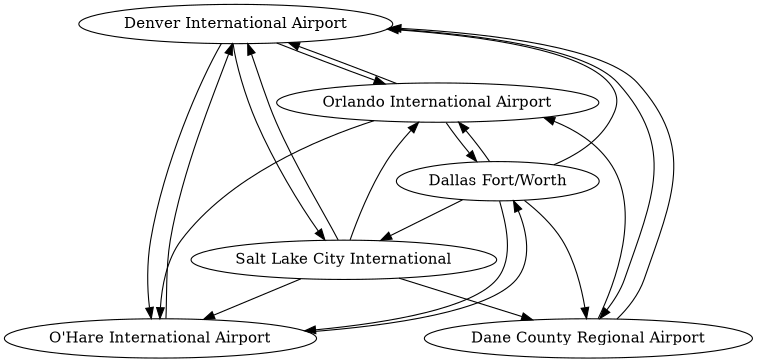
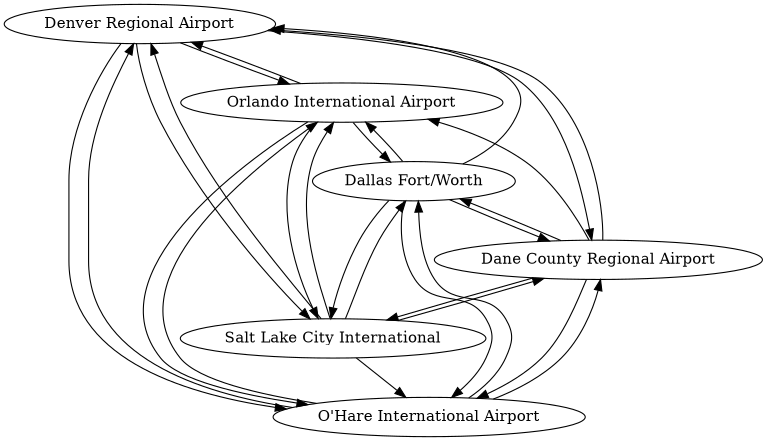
node "Denver International Airport": label "Denver International Airport" -> "Denver Regional Airport"
edge "Orlando International Airport" -> "Salt Lake City International": added
edge "Dane County Regional Airport" -> "Dallas Fort/Worth": added
edge "Salt Lake City International" -> "Dallas Fort/Worth": added
edge "O'Hare International Airport" -> "Orlando International Airport": added
edge "Dane County Regional Airport" -> "Salt Lake City International": added
edge "Dane County Regional Airport" -> "O'Hare International Airport": added
edge "O'Hare International Airport" -> "Dane County Regional Airport": added
